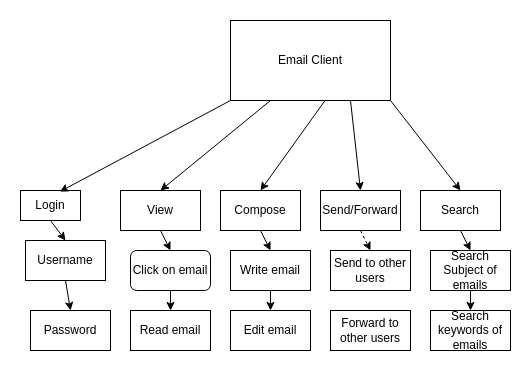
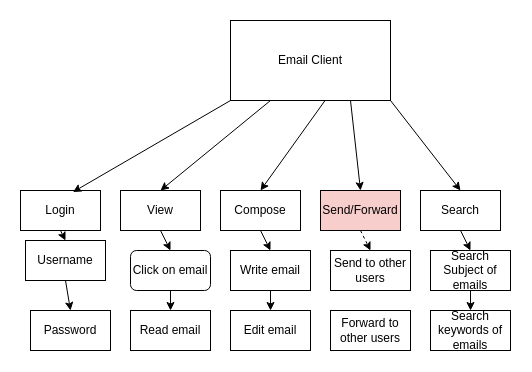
node "Login": size 60x30 -> 80x40
node "Send/Forward": fillcolor #ffffff -> #f8cecc
